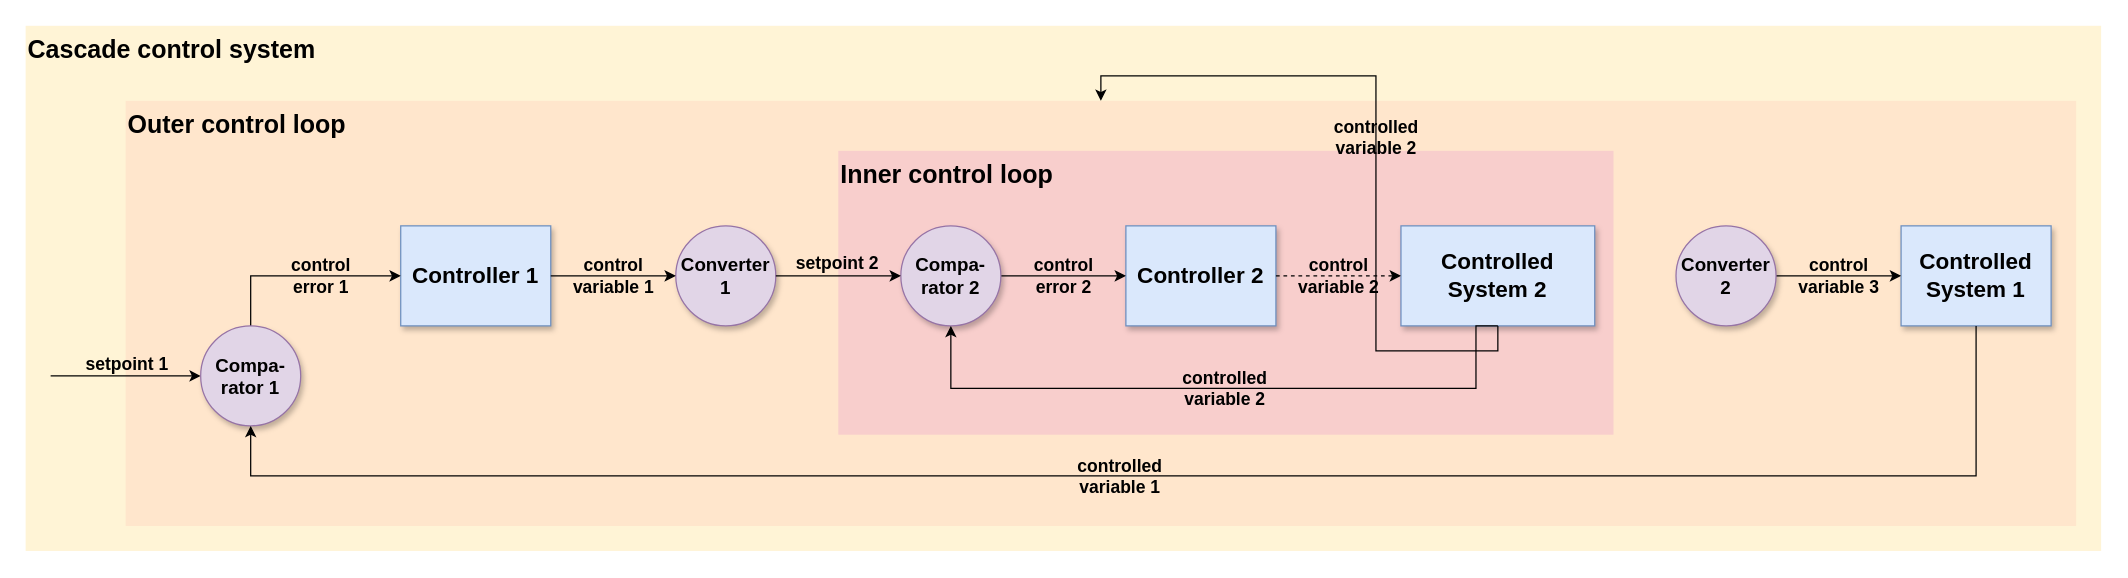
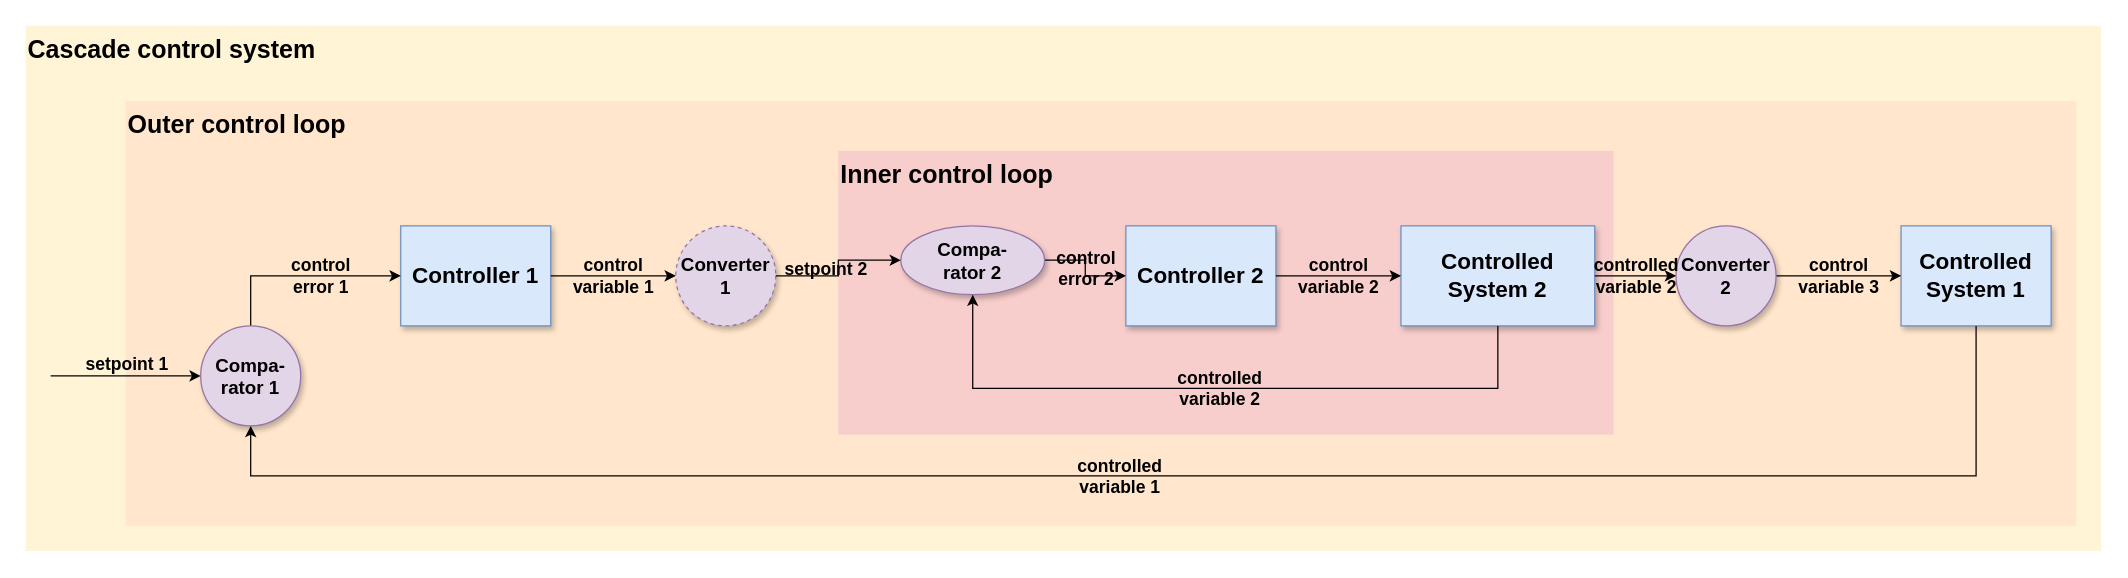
edge "Controlled System 2" -> "Outer control loop": now "Controlled System 2" -> "Converter 2"
node "Converter 1": style solid -> dashed
node "Compa- rator 2": size 100x100 -> 144x69
edge "Controller 2" -> "Controlled System 2": style dashed -> solid
